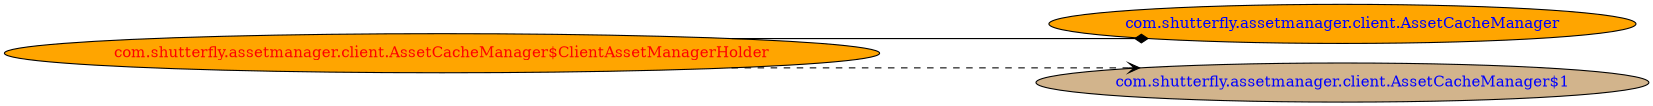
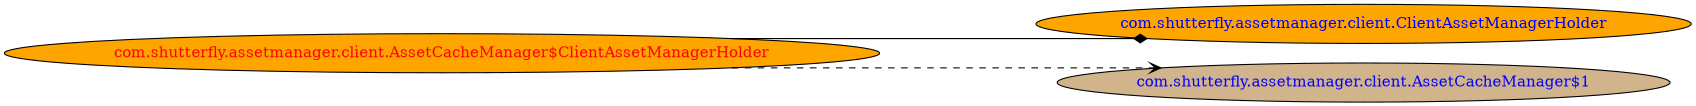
node "com.shutterfly.assetmanager.client.AssetCacheManager": label "com.shutterfly.assetmanager.client.AssetCacheManager" -> "com.shutterfly.assetmanager.client.ClientAssetManagerHolder"
